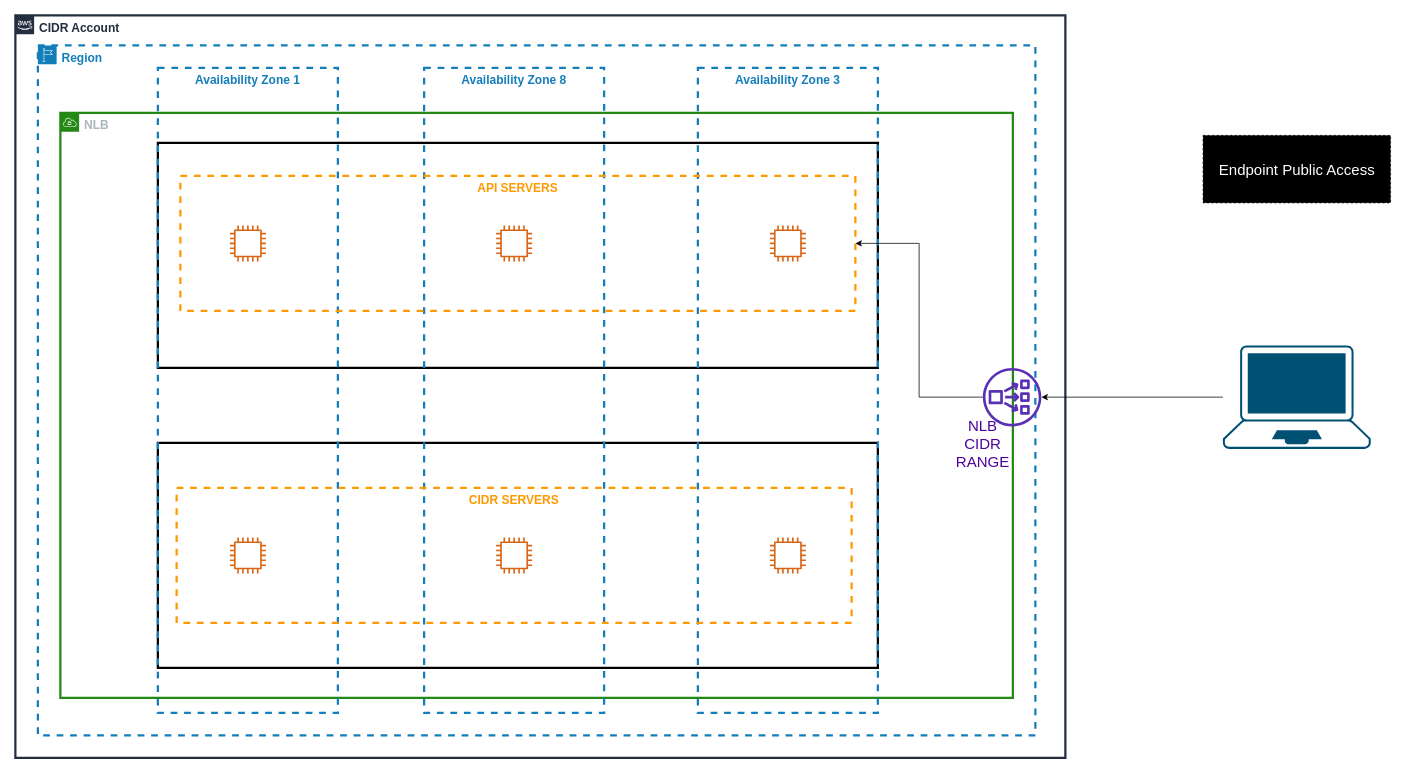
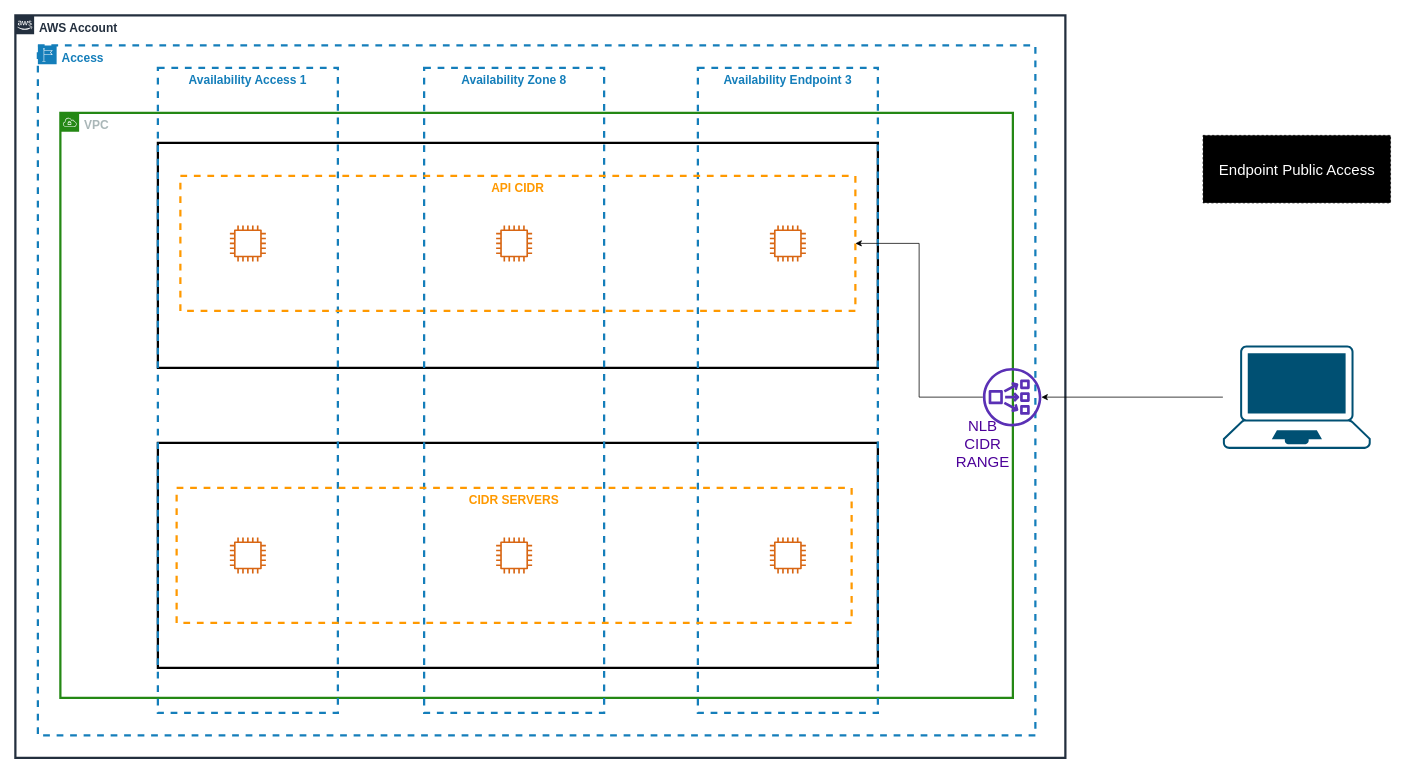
node "CIDR Account": label "CIDR Account" -> "AWS Account"
node "Region": label "Region" -> "Access"
node "Availability Zone 1": label "Availability Zone 1" -> "Availability Access 1"
node "Availability Zone 3": label "Availability Zone 3" -> "Availability Endpoint 3"
node "NLB": label "NLB" -> "VPC"
node "API SERVERS": label "API SERVERS" -> "API CIDR"
